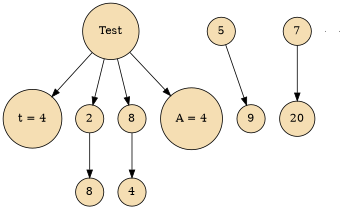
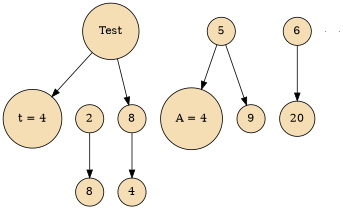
node "7": label "7" -> "6"
edge "Test" -> "A = 4": now "5" -> "A = 4"
edge "Test" -> "2": removed
